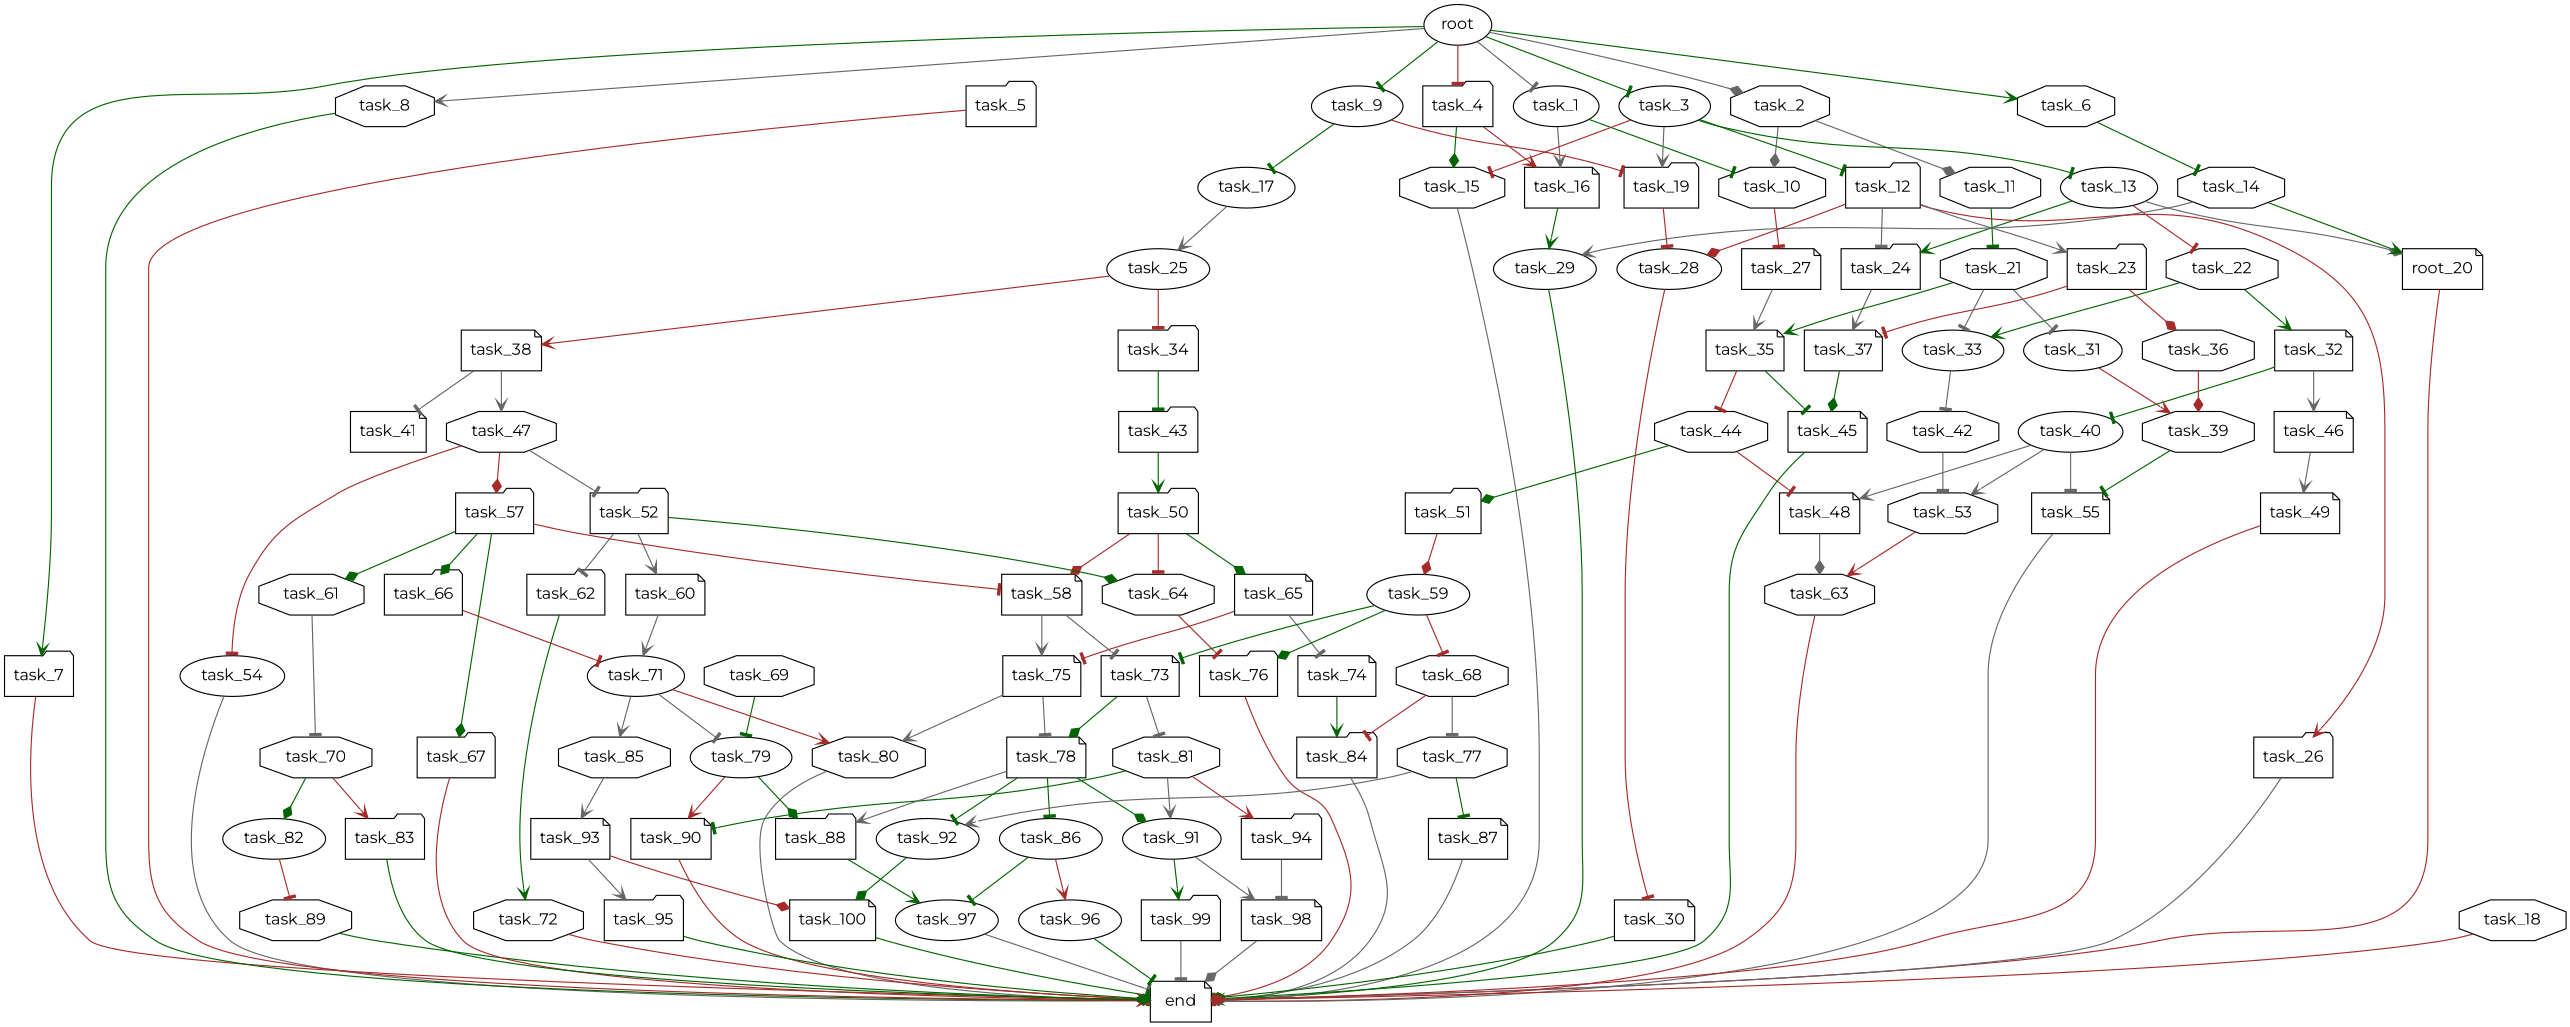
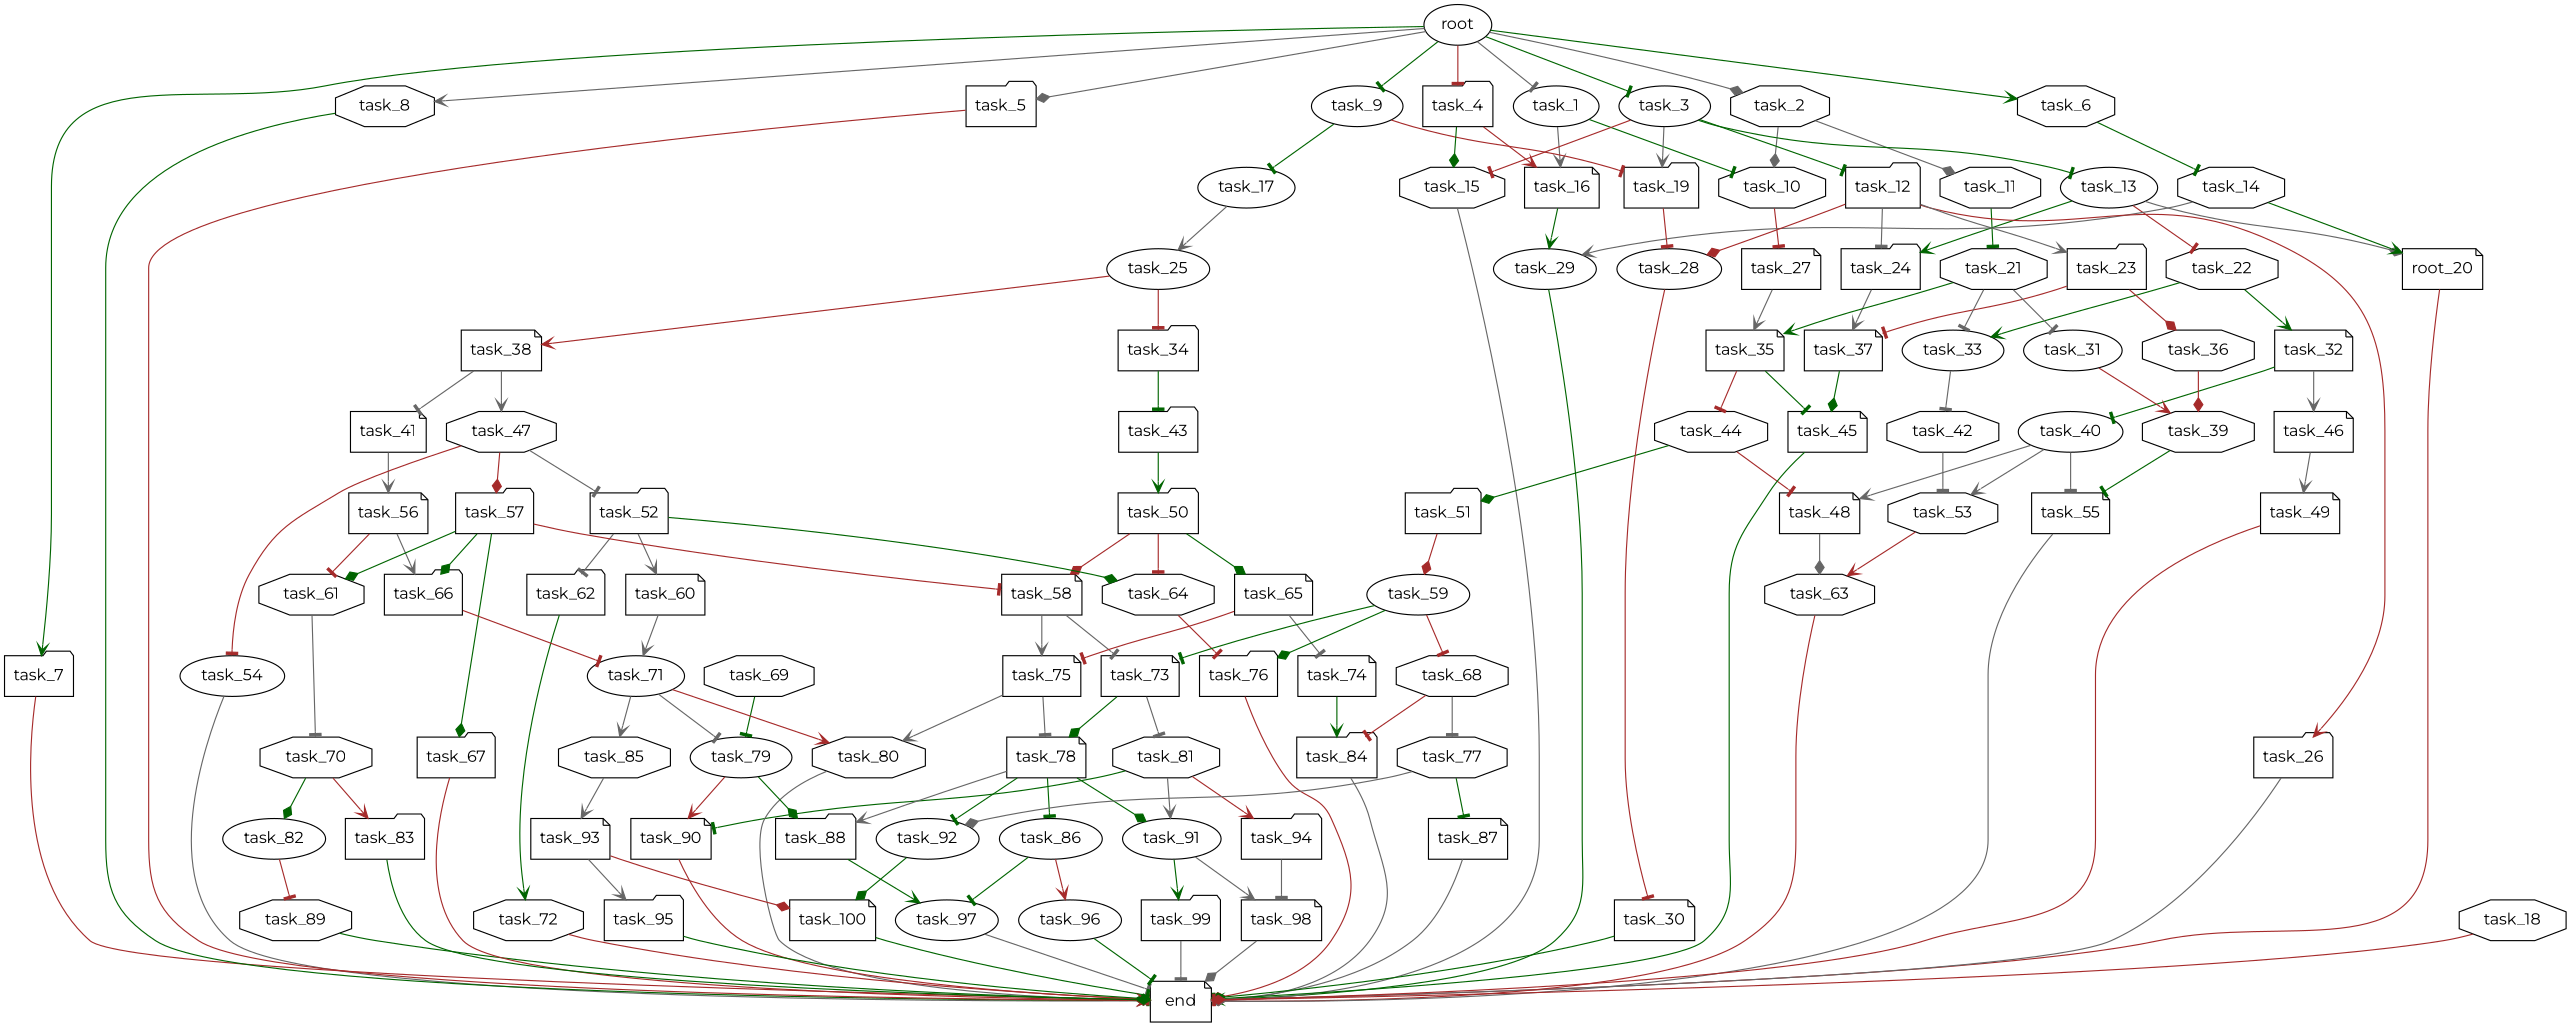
edge "root" -> "task_5": added
node "task_56": added
edge "task_77" -> "task_92": arrowhead vee -> diamond
